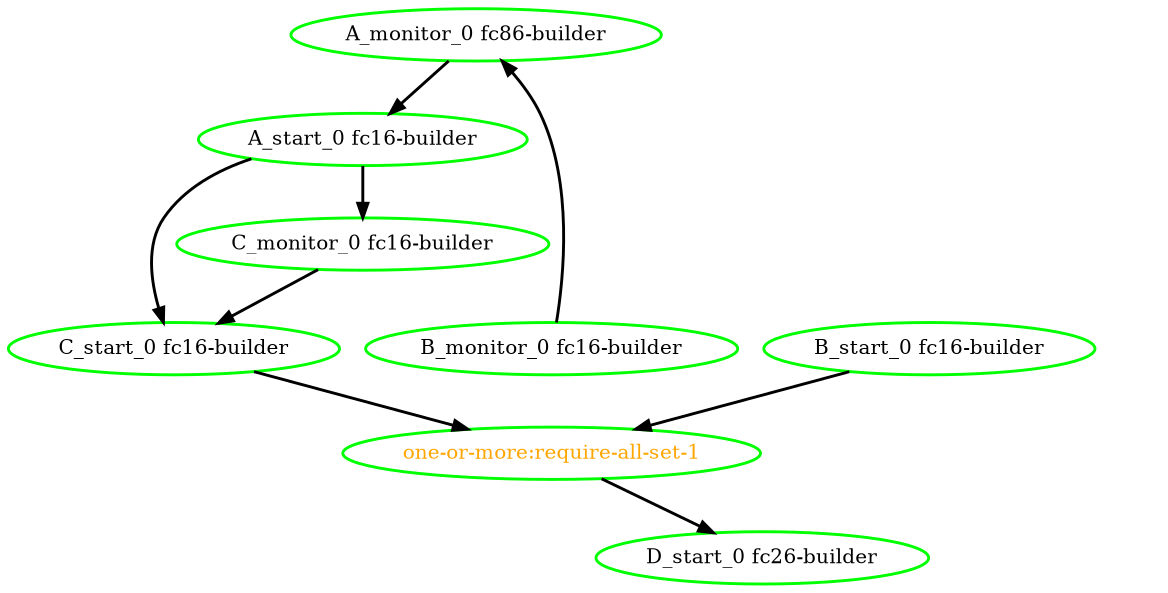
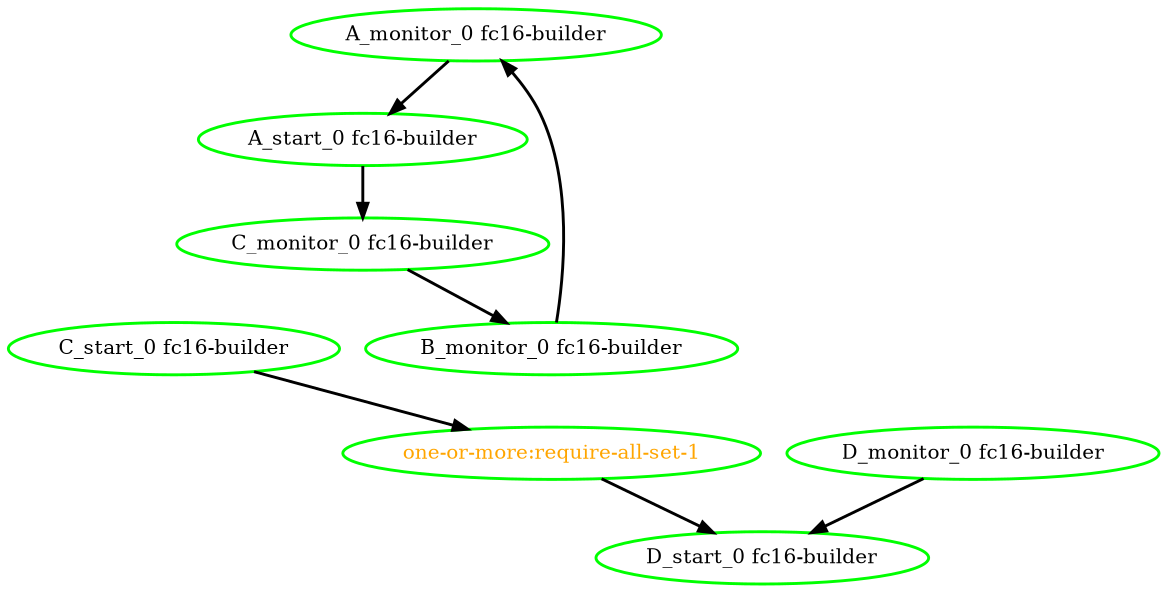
node "A_monitor_0 fc86-builder": label "A_monitor_0 fc86-builder" -> "A_monitor_0 fc16-builder"
edge "A_start_0 fc16-builder" -> "C_start_0 fc16-builder": removed
edge "C_monitor_0 fc16-builder" -> "C_start_0 fc16-builder": now "C_monitor_0 fc16-builder" -> "B_monitor_0 fc16-builder"
node "B_start_0 fc16-builder": removed
node "D_monitor_0 fc16-builder": added
node "D_start_0 fc26-builder": label "D_start_0 fc26-builder" -> "D_start_0 fc16-builder"
